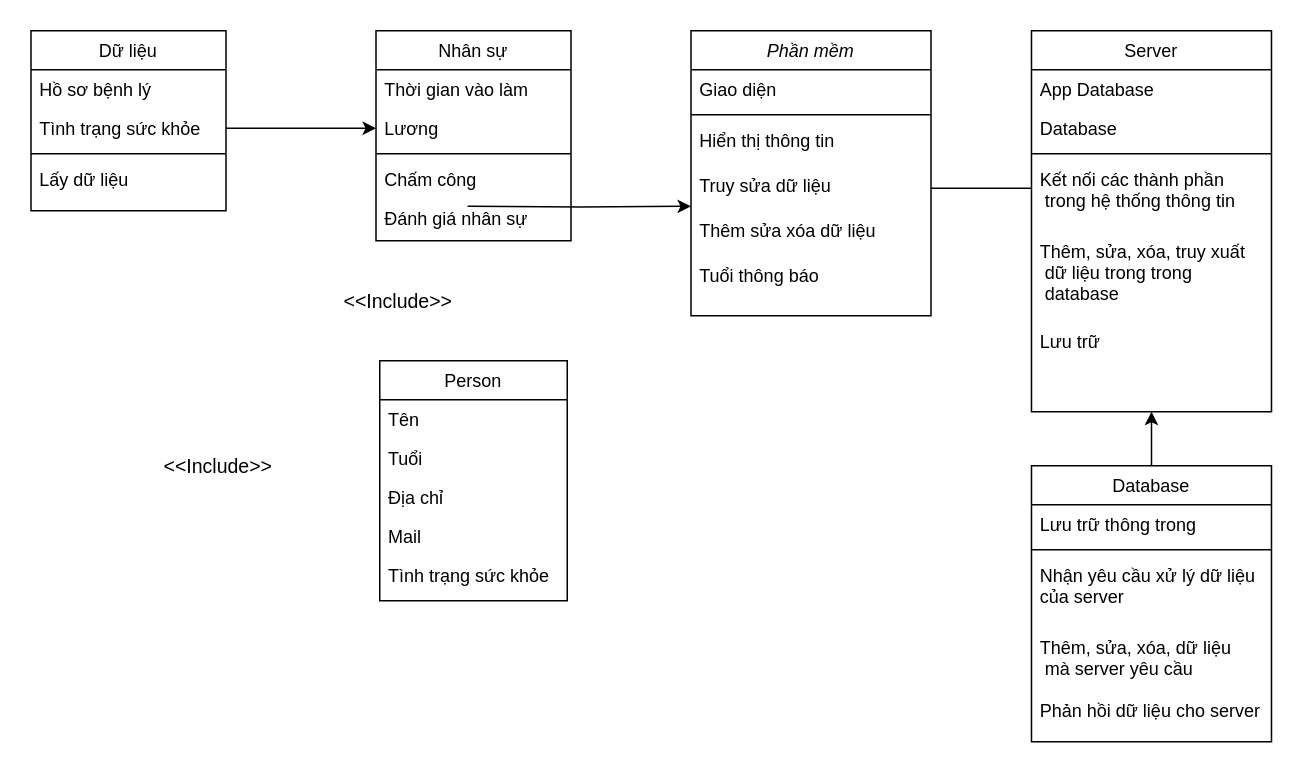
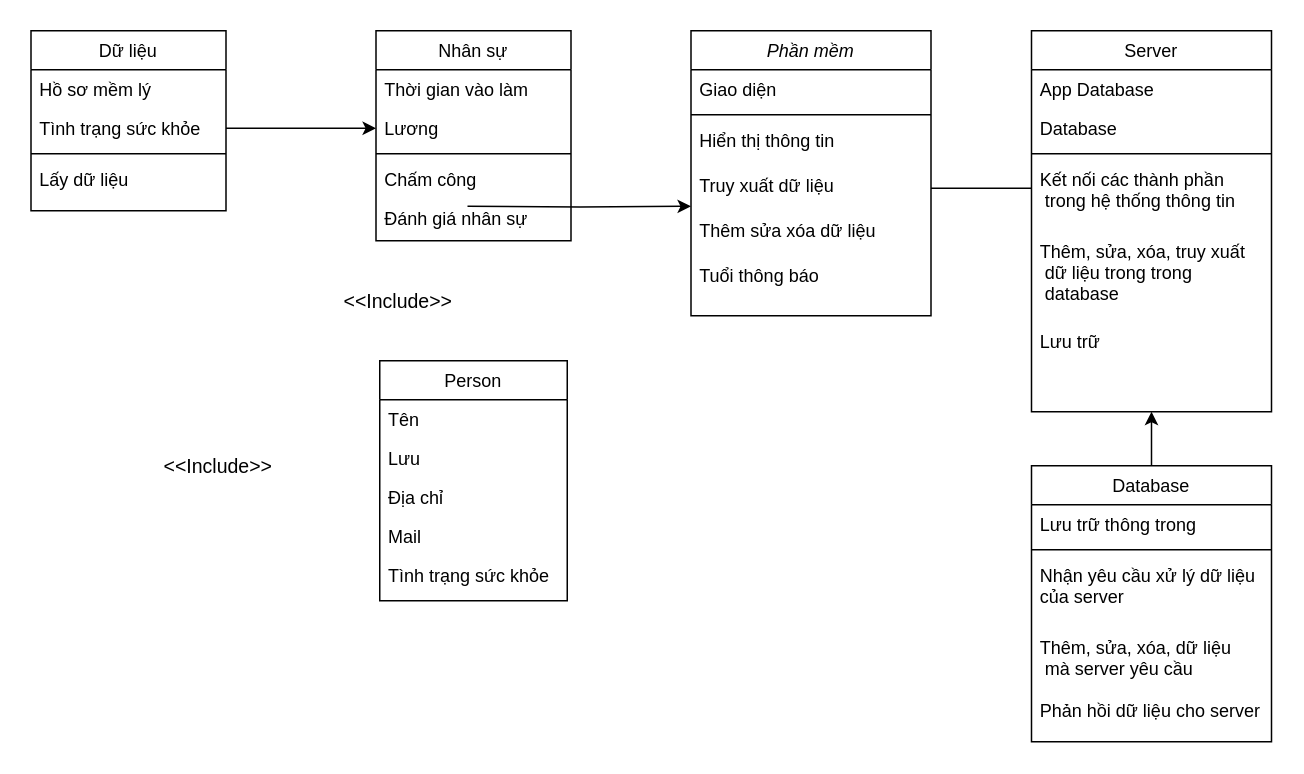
node "Hồ sơ bệnh lý": label "Hồ sơ bệnh lý" -> "Hồ sơ mềm lý"
node "Truy sửa dữ liệu": label "Truy sửa dữ liệu" -> "Truy xuất dữ liệu"
node "Tuổi": label "Tuổi" -> "Lưu"
